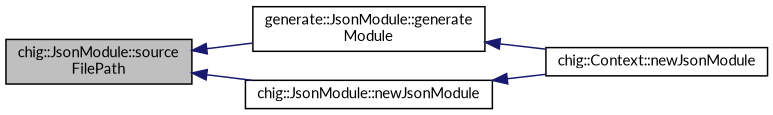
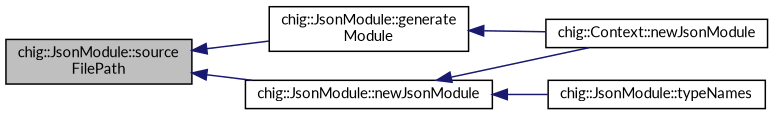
node "generate::JsonModule::generate Module": label "generate::JsonModule::generate Module" -> "chig::JsonModule::generate Module"
node "chig::JsonModule::typeNames": added
